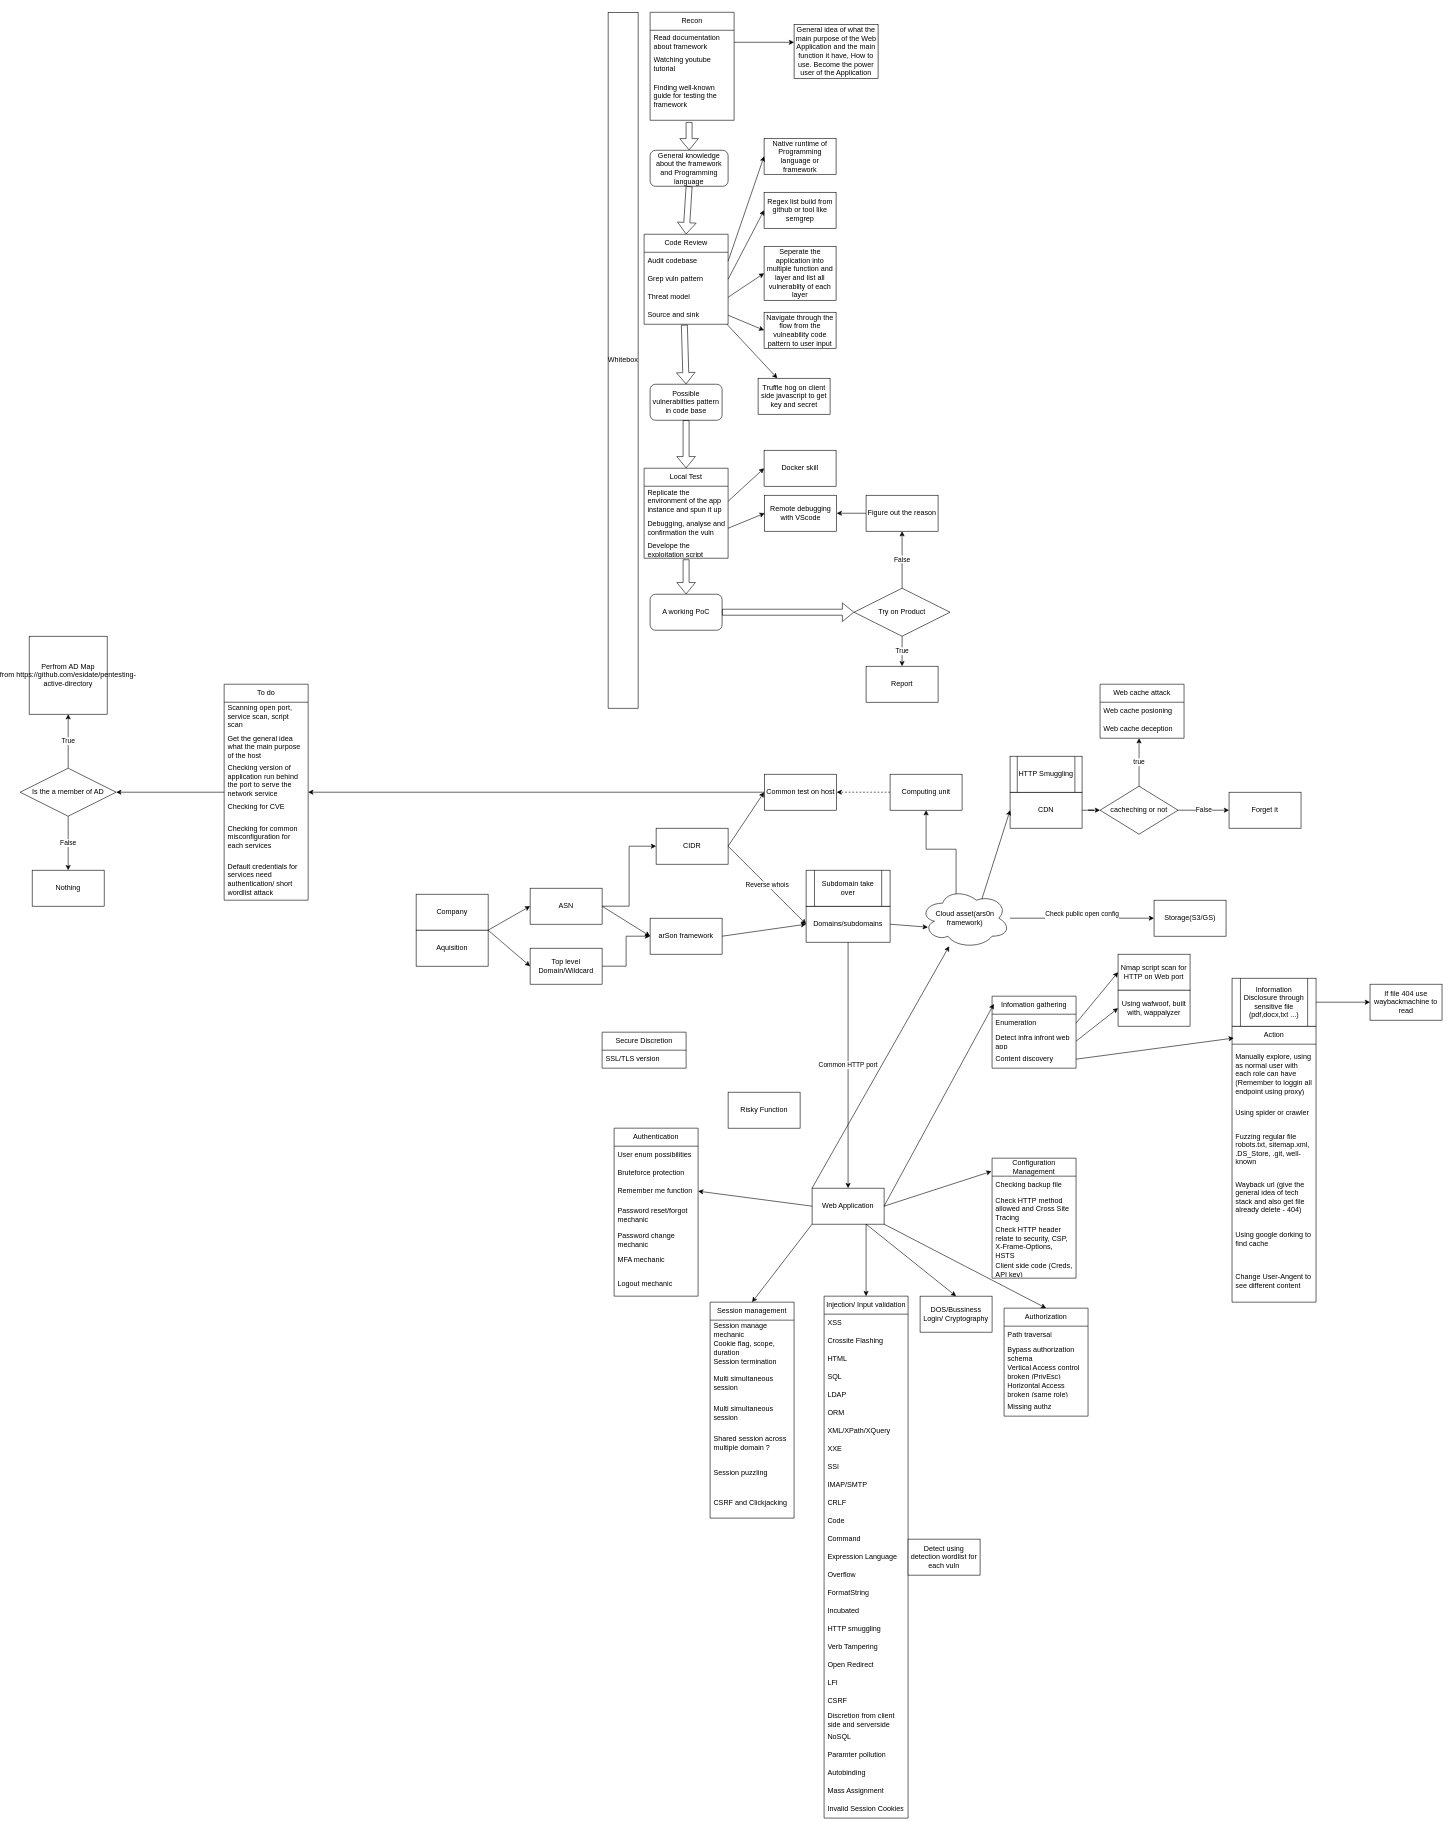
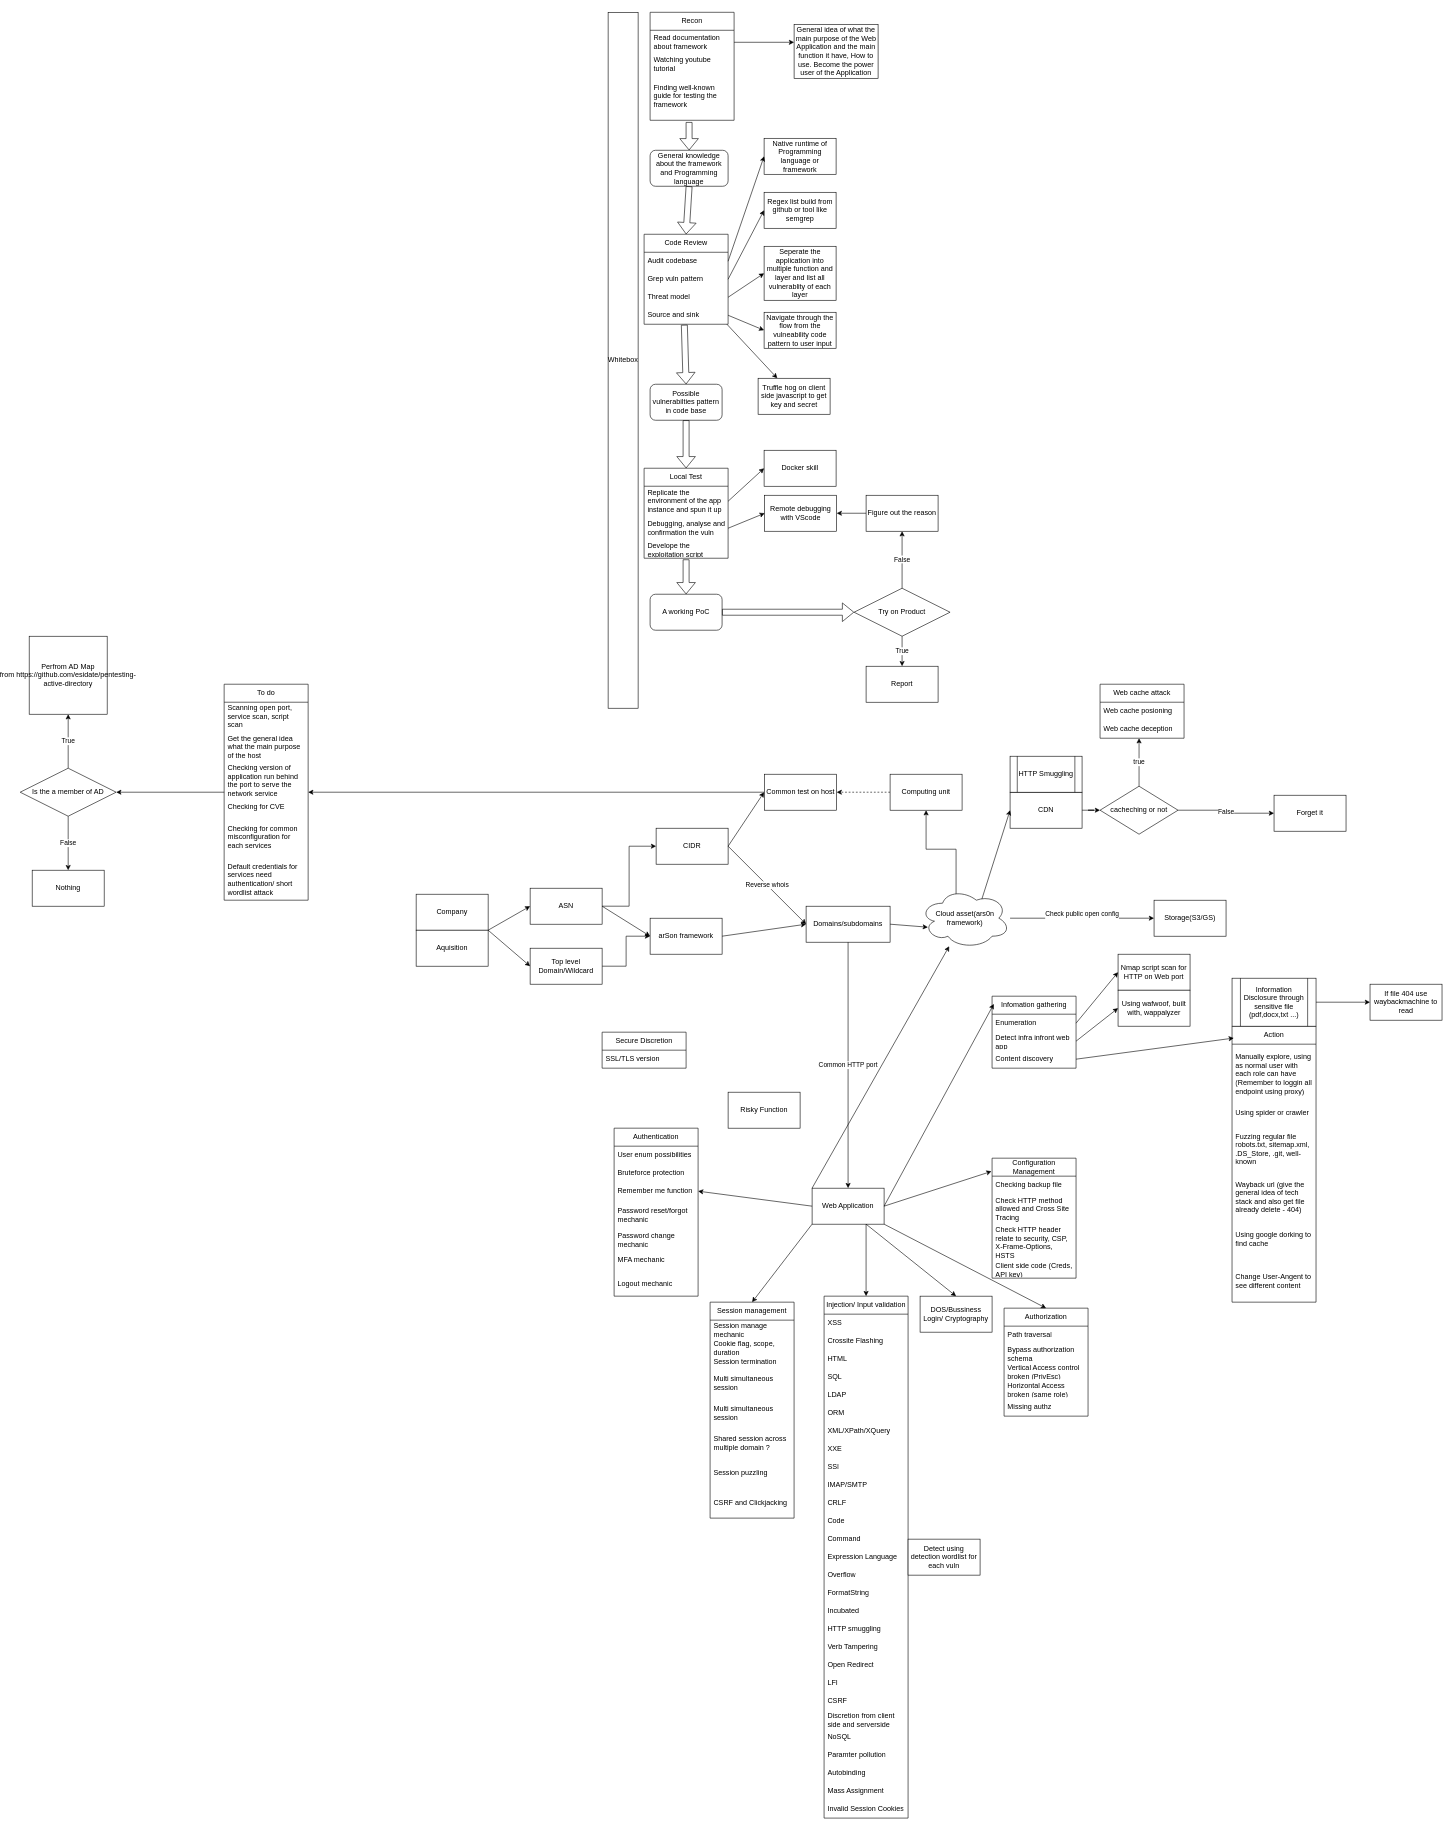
node "Forget it": moved (1265, 810) -> (1310, 813)
node "Subdomain take over": removed
